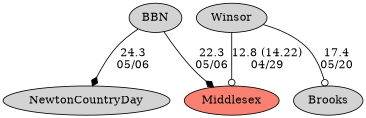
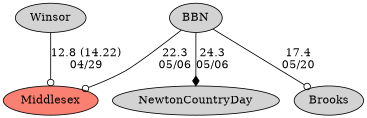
edge "Winsor" -> "Brooks": now "BBN" -> "Brooks"
edge "BBN" -> "Middlesex": arrowhead diamond -> odot
